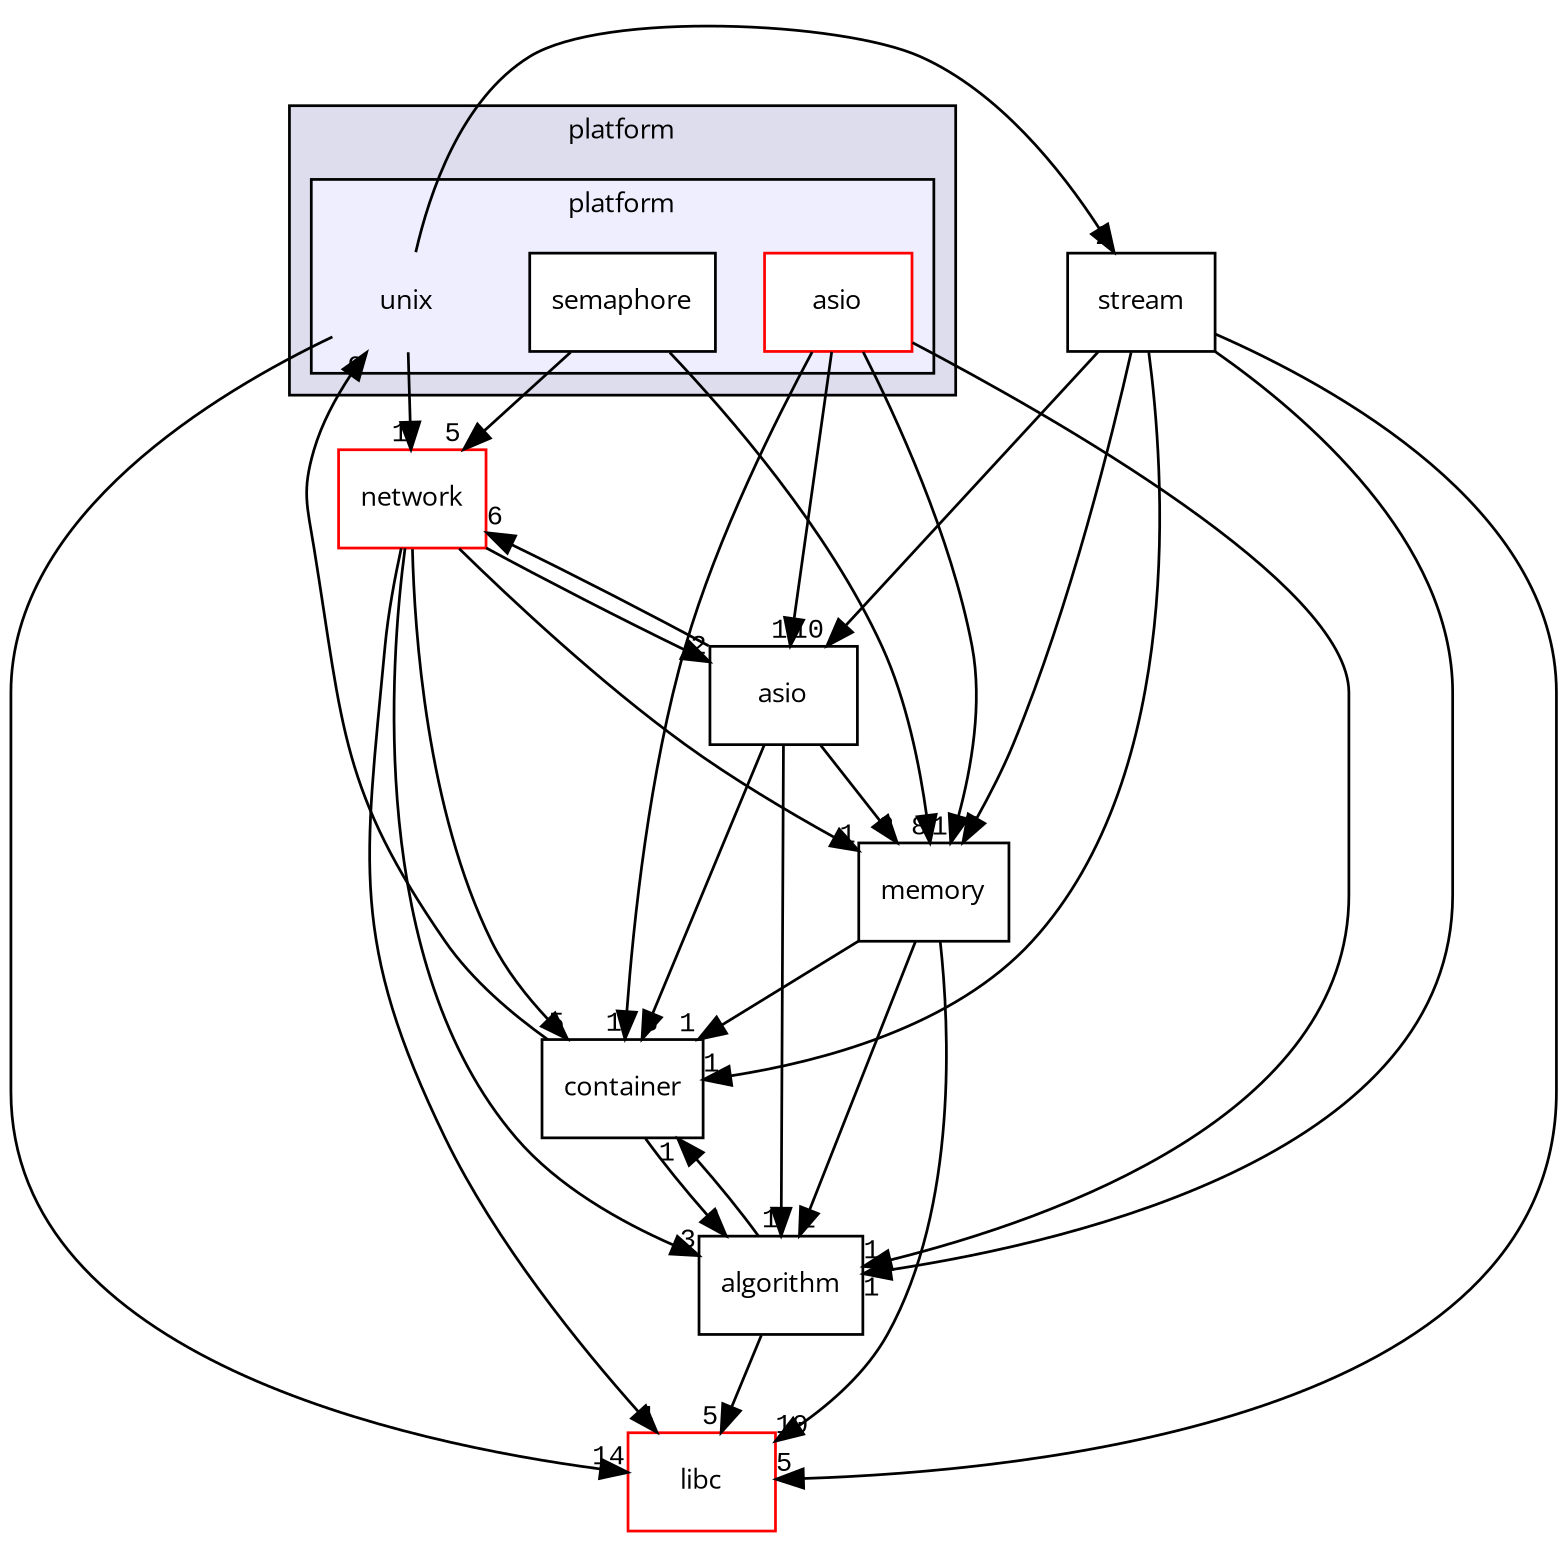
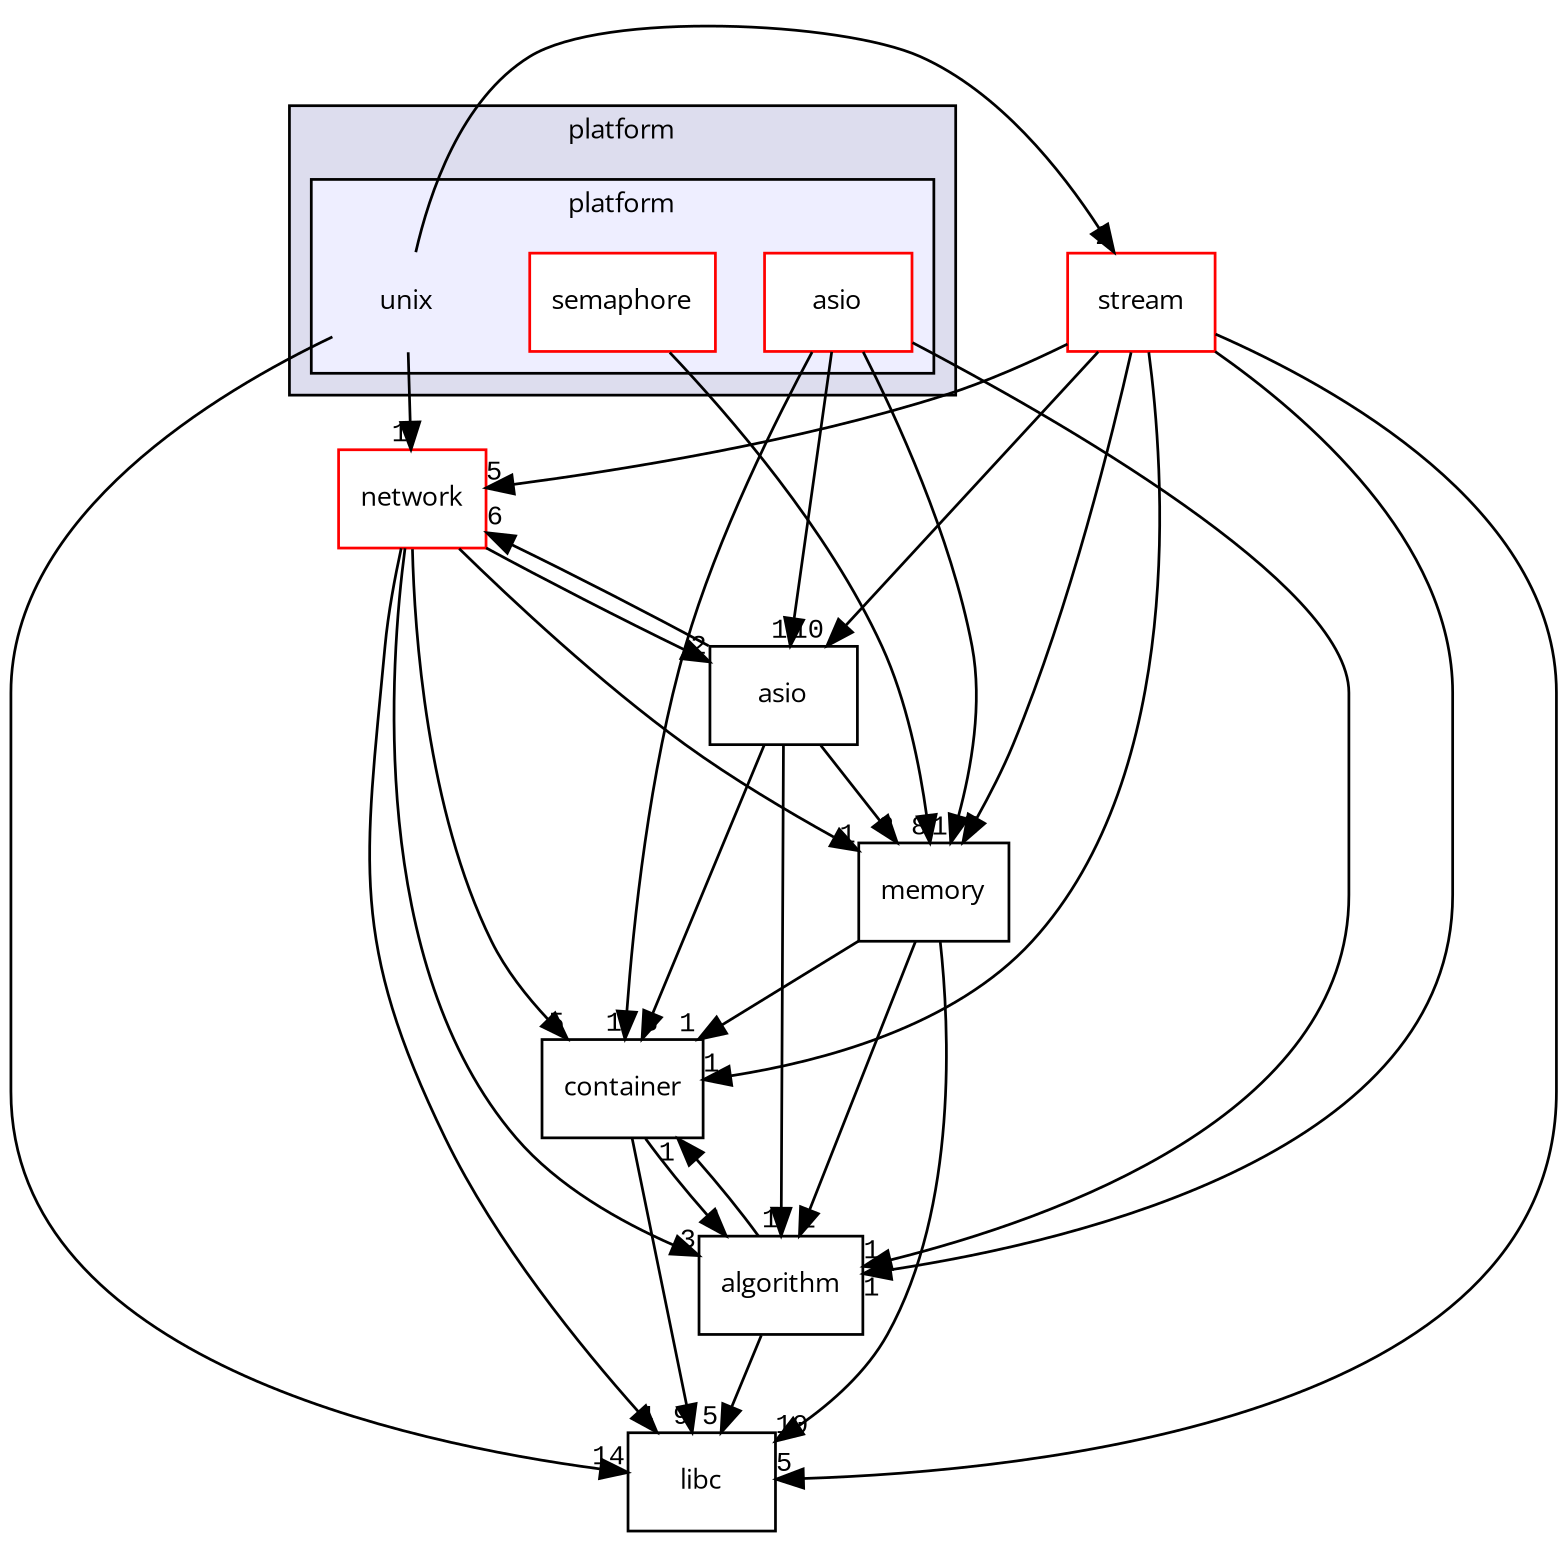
node "semaphore": color black -> red
node "stream": color black -> red
edge "semaphore" -> "network": now "stream" -> "network"
edge "container" -> "unix": now "container" -> "libc"
node "libc": color red -> black
